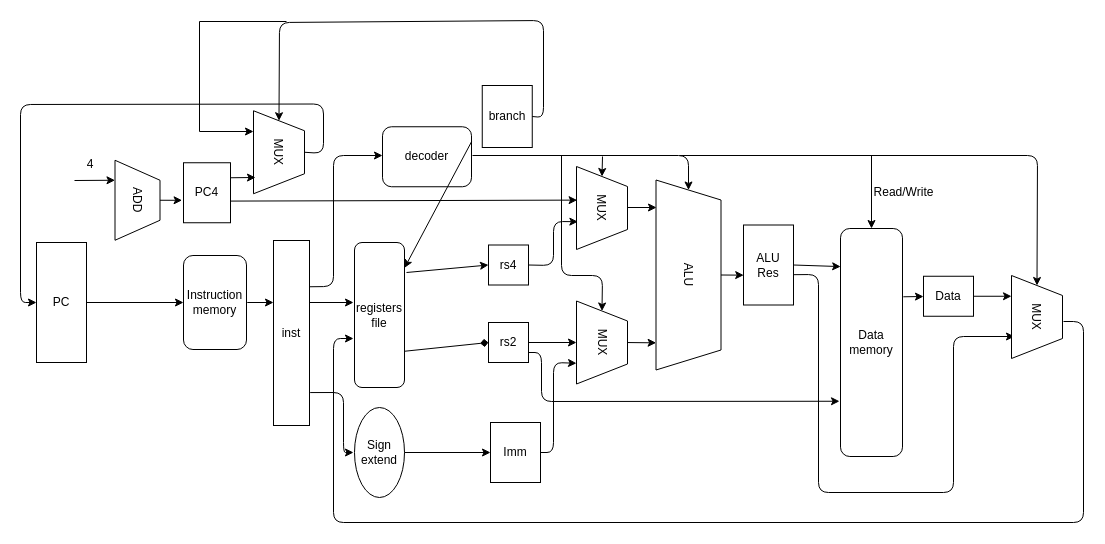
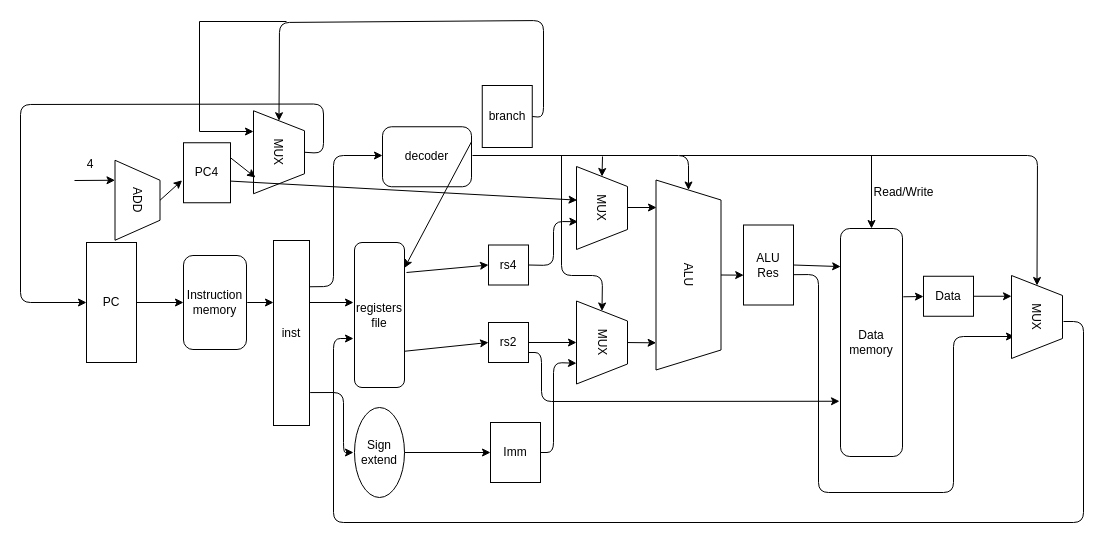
node "PC4": moved (207, 193) -> (207, 173)
node "PC": moved (62, 303) -> (112, 303)
edge "registers file" -> "rs2": arrowhead diamond -> classic
